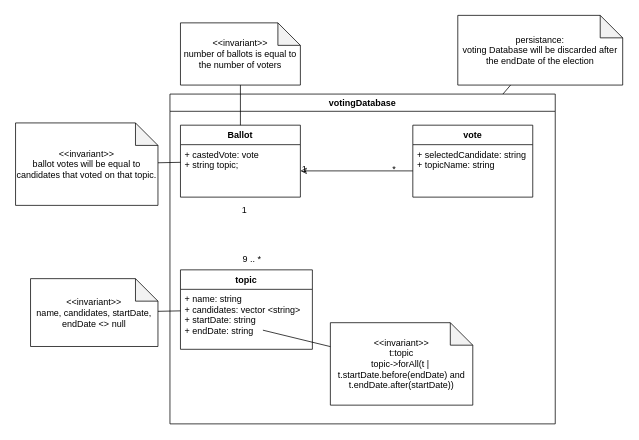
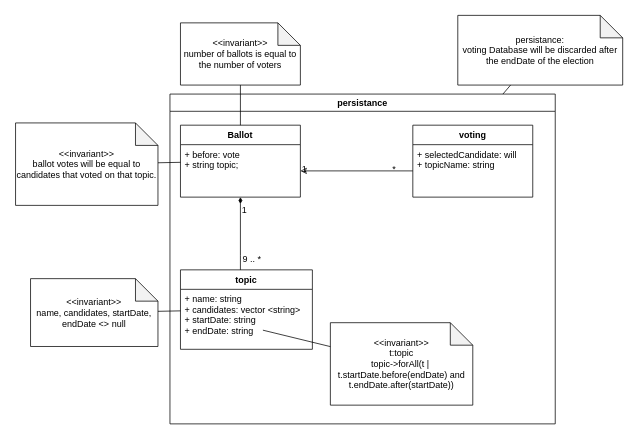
node "votingDatabase": label "votingDatabase" -> "persistance"
node "vote": label "vote" -> "voting"
node "+ castedVote: vote + string topic;": label "+ castedVote: vote + string topic;" -> "+ before: vote + string topic;"
node "+ selectedCandidate: string + topicName: string": label "+ selectedCandidate: string + topicName: string" -> "+ selectedCandidate: will + topicName: string"
edge "topic" -> "Ballot": added
